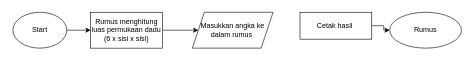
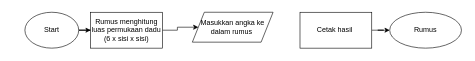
node "Cetak hasil": size 72x27 -> 72x36
node "Start": moved (39, 30) -> (51, 30)
node "Masukkan angka ke dalam rumus": size 81x36 -> 81x30
